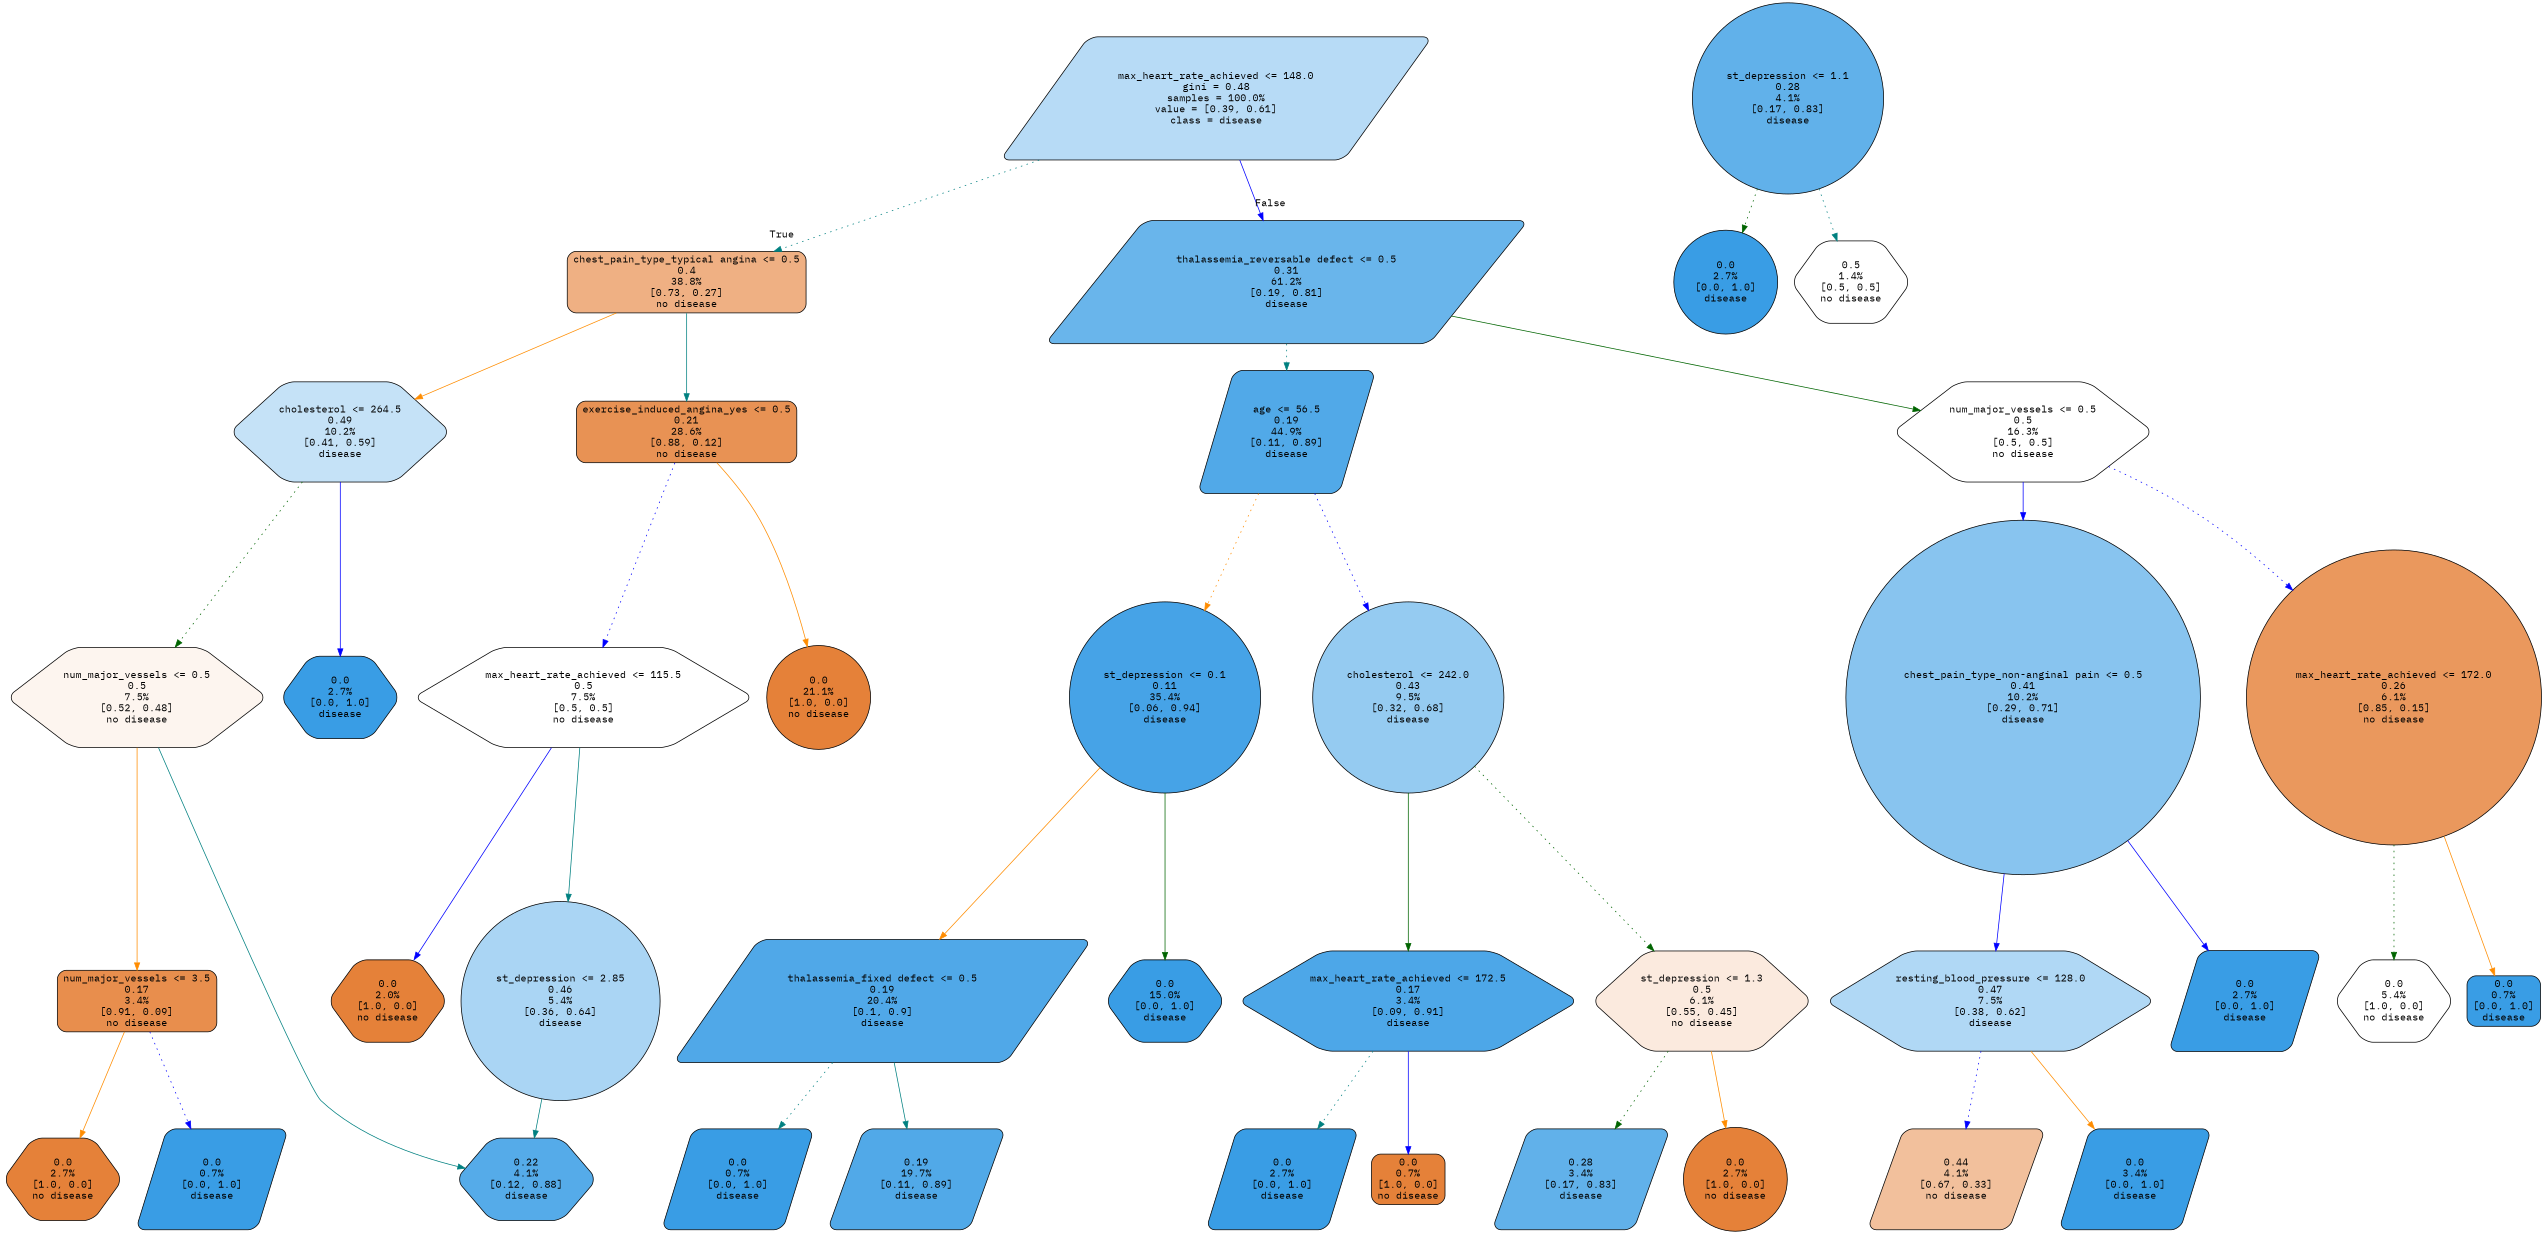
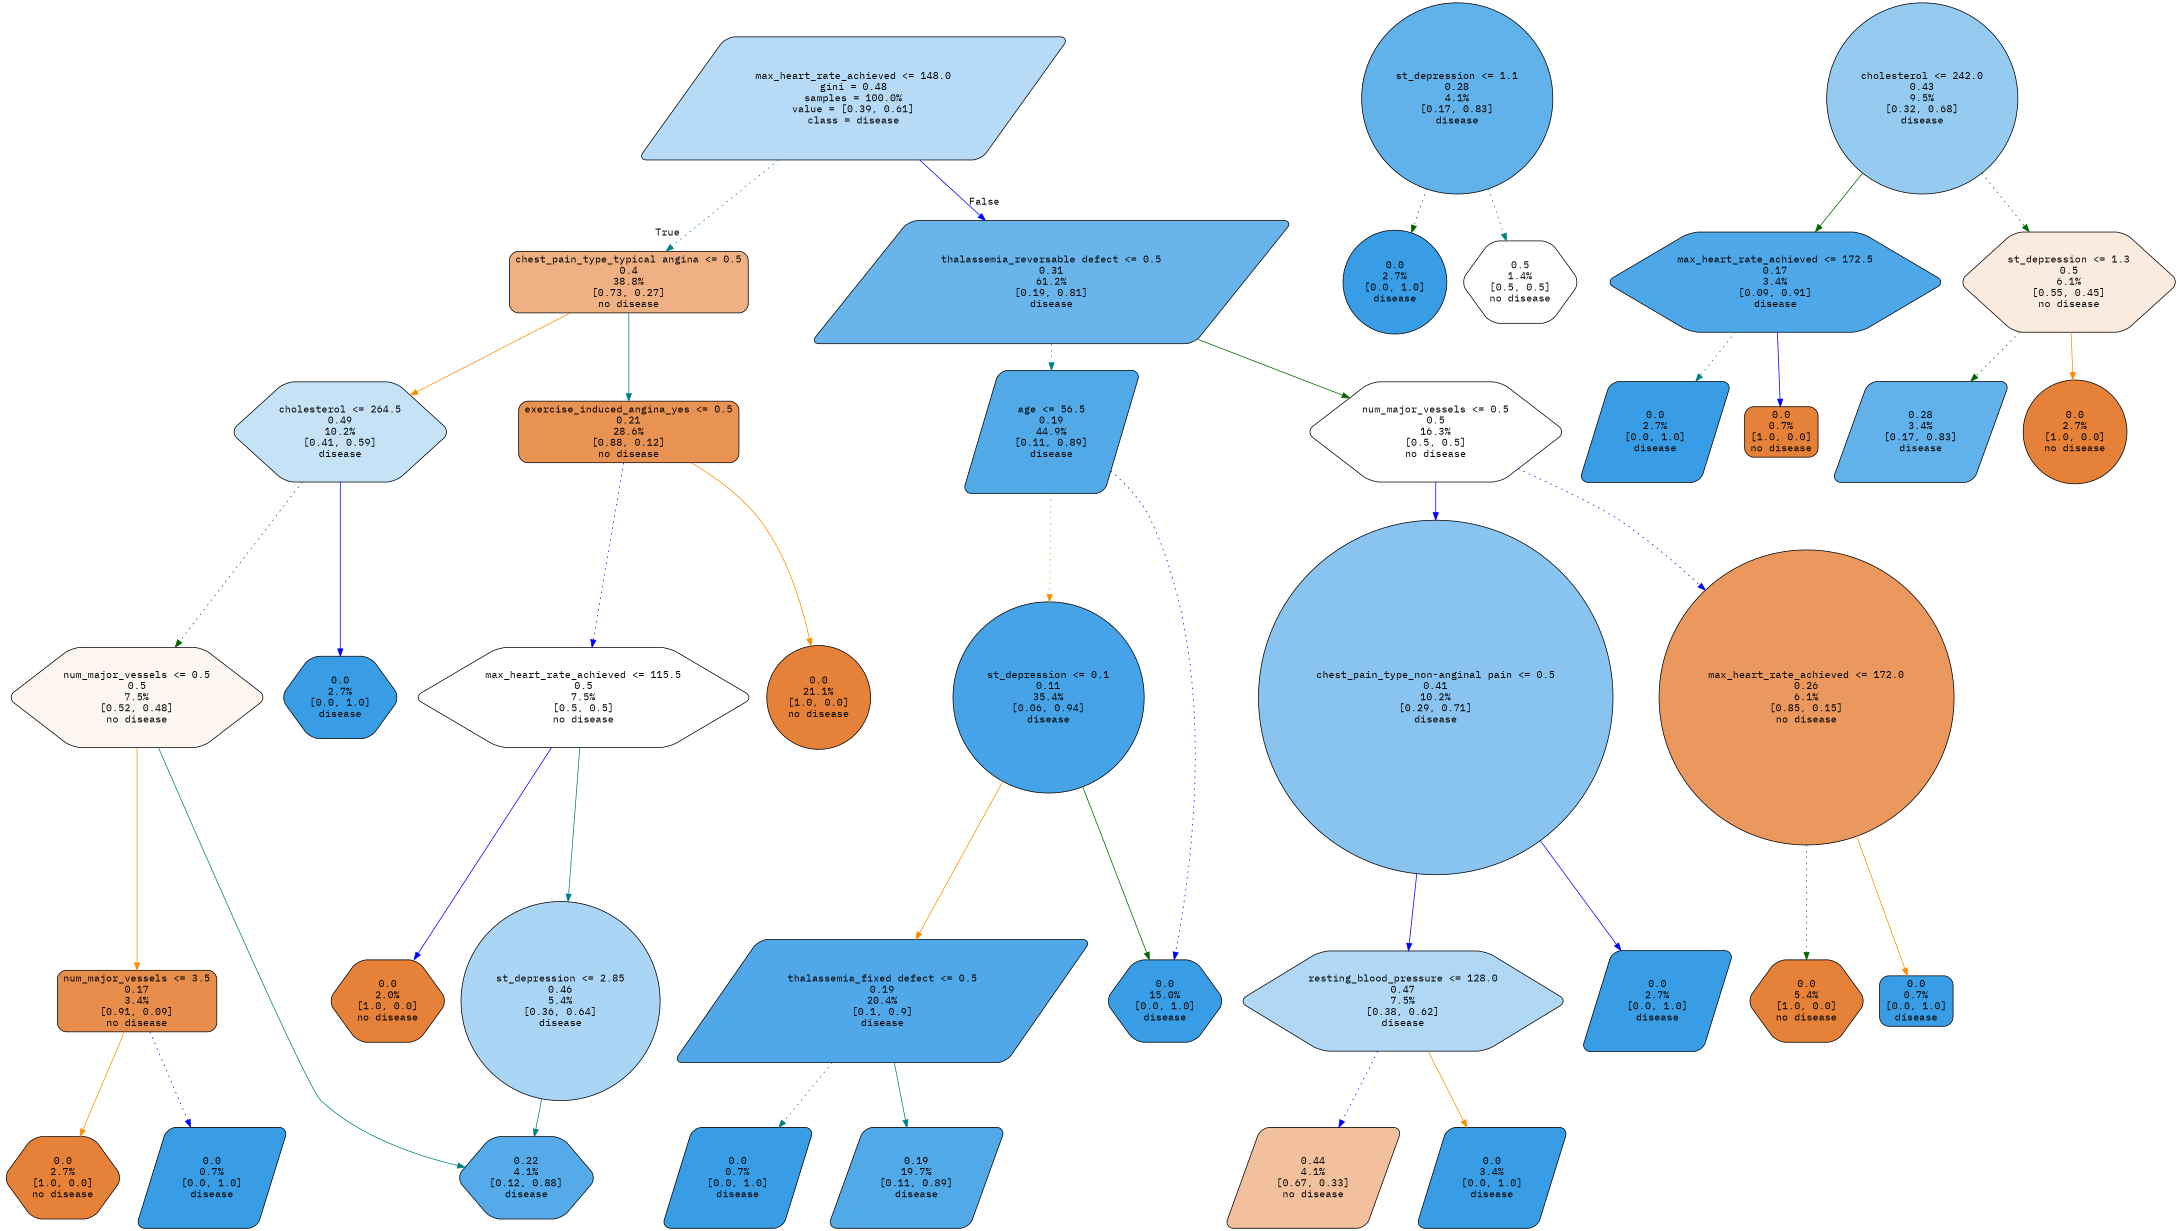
edge "age <= 56.5 0.19 44.9% [0.11, 0.89] disease" -> "cholesterol <= 242.0 0.43 9.5% [0.32, 0.68] disease": now "age <= 56.5 0.19 44.9% [0.11, 0.89] disease" -> "0.0 15.0% [0.0, 1.0] disease"
node "0.0 5.4% [1.0, 0.0] no disease": fillcolor #ffffff -> #e58139
